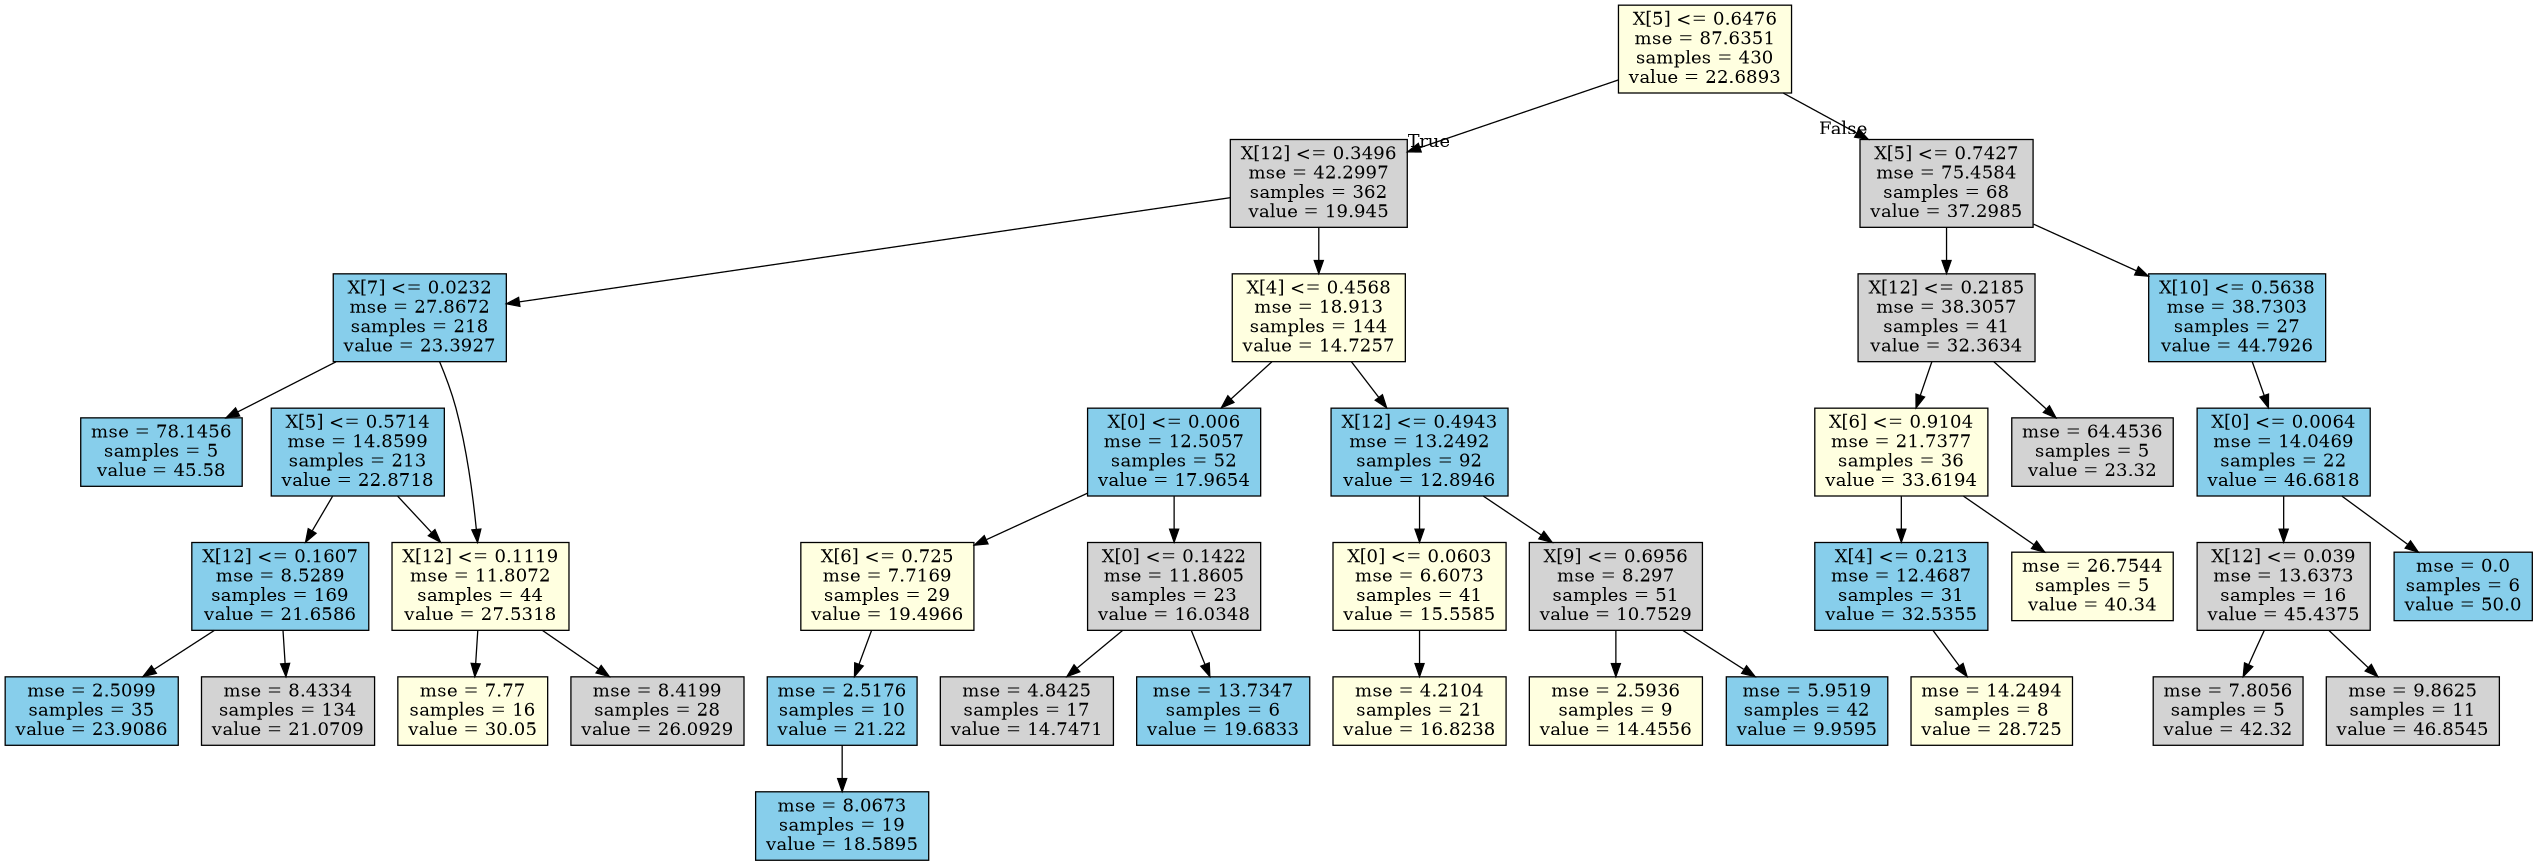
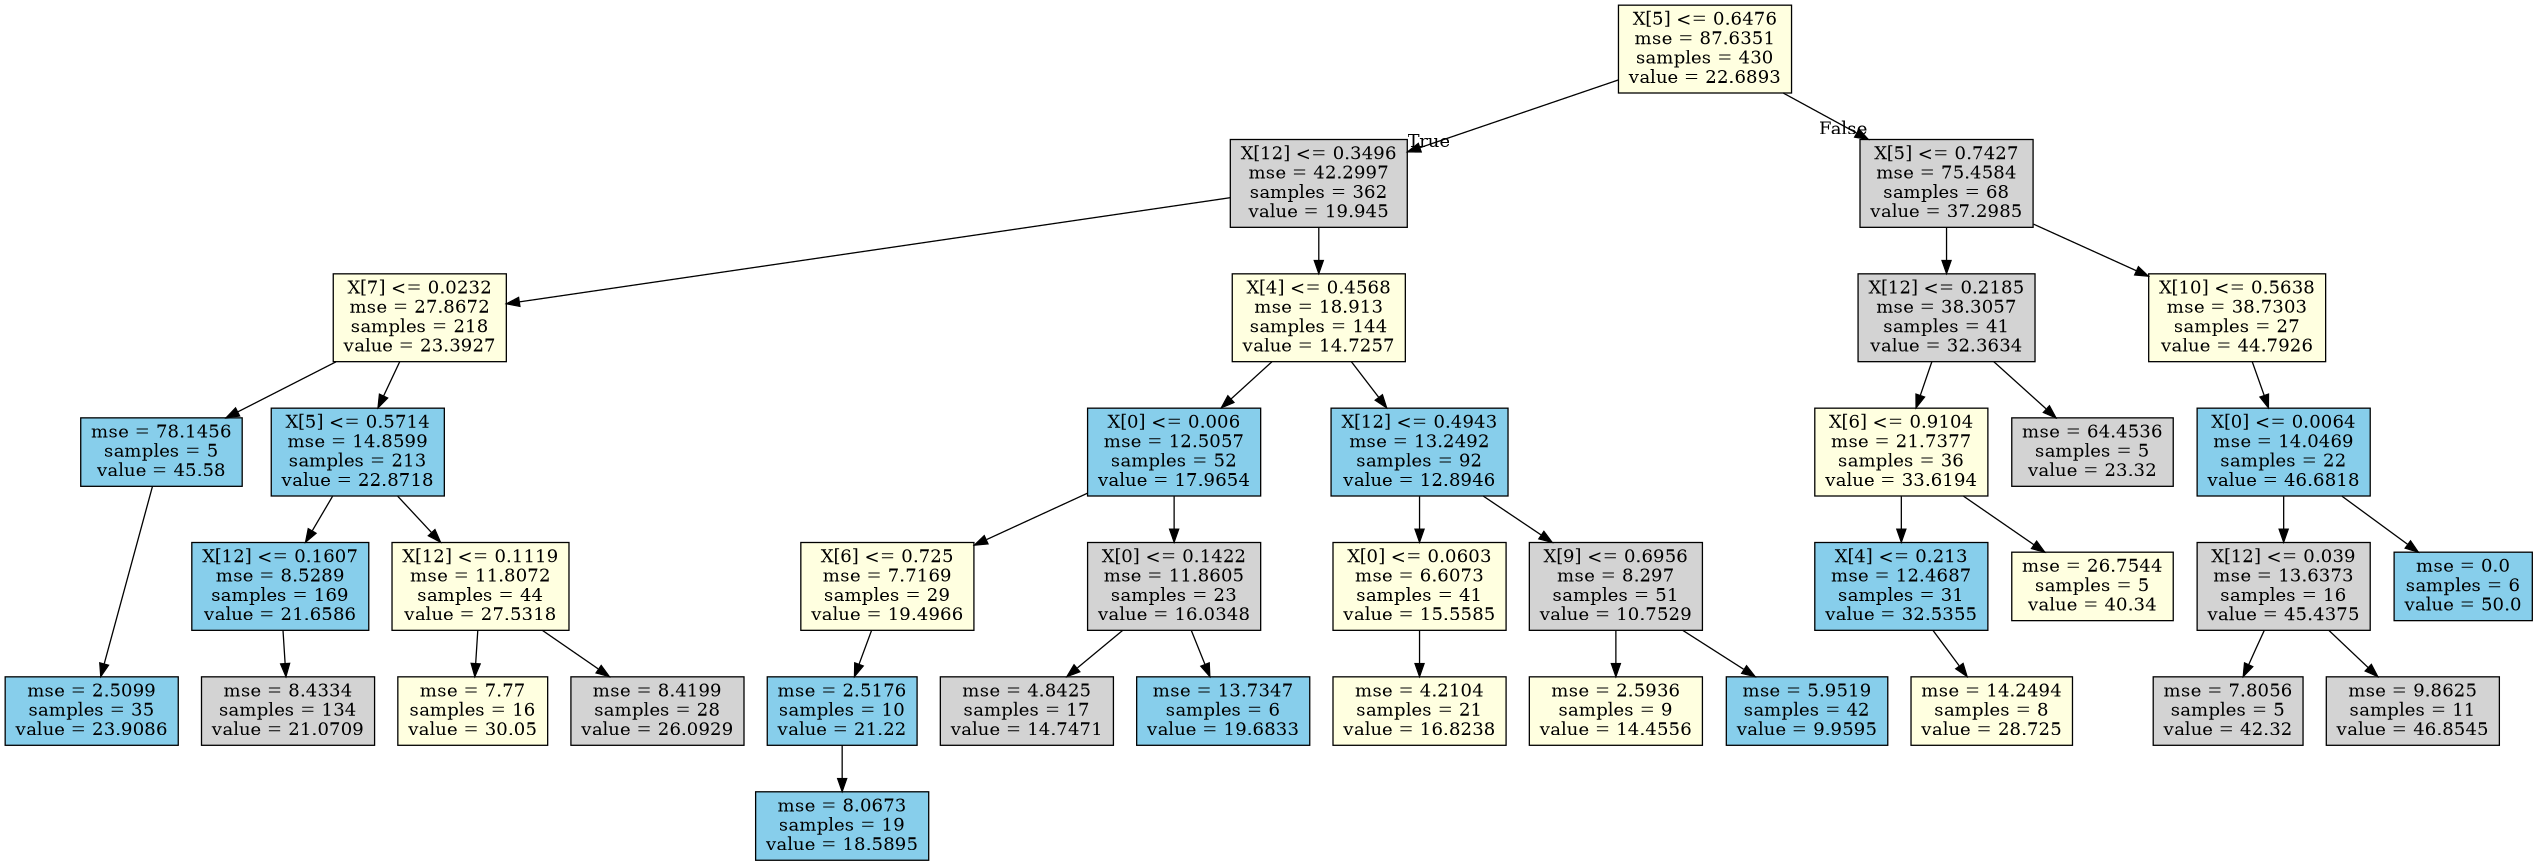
node "X[7] <= 0.0232 mse = 27.8672 samples = 218 value = 23.3927": fillcolor skyblue -> lightyellow
node "X[10] <= 0.5638 mse = 38.7303 samples = 27 value = 44.7926": fillcolor skyblue -> lightyellow
edge "X[7] <= 0.0232 mse = 27.8672 samples = 218 value = 23.3927" -> "X[12] <= 0.1119 mse = 11.8072 samples = 44 value = 27.5318": now "X[7] <= 0.0232 mse = 27.8672 samples = 218 value = 23.3927" -> "X[5] <= 0.5714 mse = 14.8599 samples = 213 value = 22.8718"
edge "X[12] <= 0.1607 mse = 8.5289 samples = 169 value = 21.6586" -> "mse = 2.5099 samples = 35 value = 23.9086": now "mse = 78.1456 samples = 5 value = 45.58" -> "mse = 2.5099 samples = 35 value = 23.9086"
